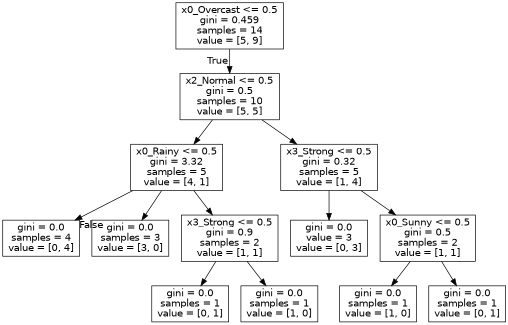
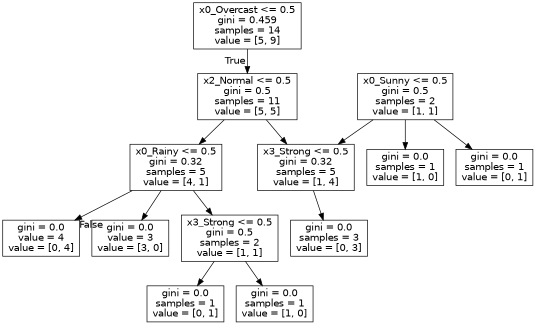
node "x2_Normal <= 0.5 gini = 0.5 samples = 10 value = [5, 5]": label "x2_Normal <= 0.5 gini = 0.5 samples = 10 value = [5, 5]" -> "x2_Normal <= 0.5 gini = 0.5 samples = 11 value = [5, 5]"
node "x0_Rainy <= 0.5 gini = 3.32 samples = 5 value = [4, 1]": label "x0_Rainy <= 0.5 gini = 3.32 samples = 5 value = [4, 1]" -> "x0_Rainy <= 0.5 gini = 0.32 samples = 5 value = [4, 1]"
edge "x3_Strong <= 0.5 gini = 0.32 samples = 5 value = [1, 4]" -> "x0_Sunny <= 0.5 gini = 0.5 samples = 2 value = [1, 1]": reversed
node "gini = 0.0 samples = 4 value = [0, 4]": label "gini = 0.0 samples = 4 value = [0, 4]" -> "gini = 0.0 value = 4 value = [0, 4]"
node "gini = 0.0 samples = 3 value = [3, 0]": label "gini = 0.0 samples = 3 value = [3, 0]" -> "gini = 0.0 value = 3 value = [3, 0]"
node "x3_Strong <= 0.5 gini = 0.9 samples = 2 value = [1, 1]": label "x3_Strong <= 0.5 gini = 0.9 samples = 2 value = [1, 1]" -> "x3_Strong <= 0.5 gini = 0.5 samples = 2 value = [1, 1]"
node "gini = 0.0 value = 3 value = [0, 3]": label "gini = 0.0 value = 3 value = [0, 3]" -> "gini = 0.0 samples = 3 value = [0, 3]"
